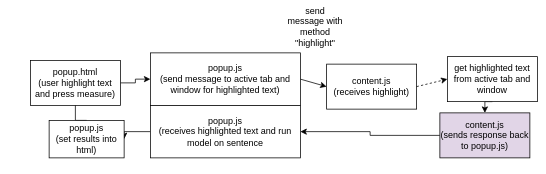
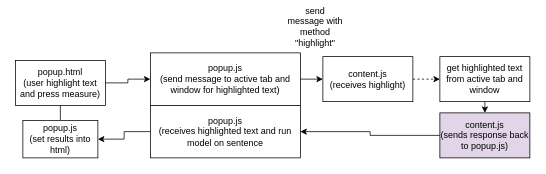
node "get highlighted text from active tab and window": moved (492, 79) -> (485, 79)
node "popup.html (user highlight text and press measure)": moved (75, 83) -> (60, 83)
node "content.js (receives highlight)": moved (372, 87) -> (368, 79)
node "popup.js (set results into html)": moved (87, 139) -> (60, 139)
